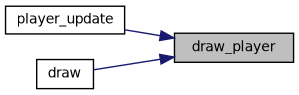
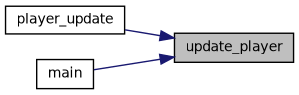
node "draw_player": label "draw_player" -> "update_player"
node "draw": label "draw" -> "main"
